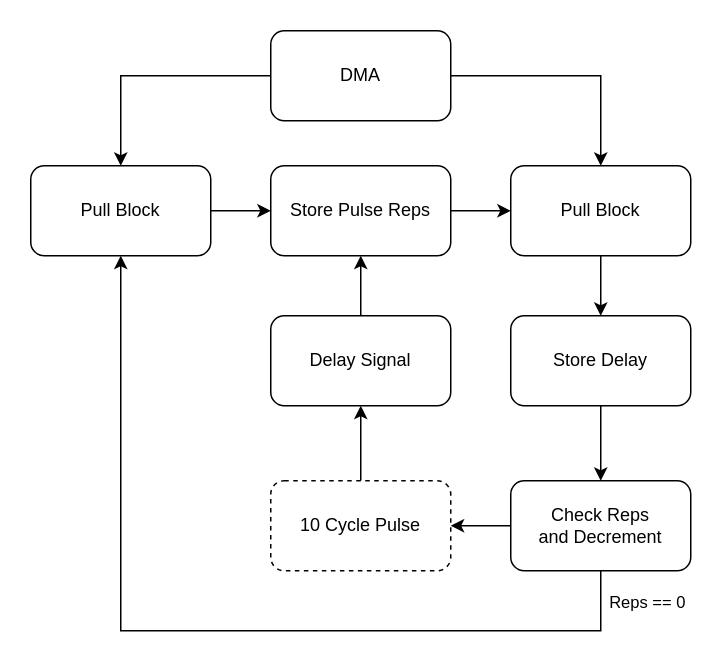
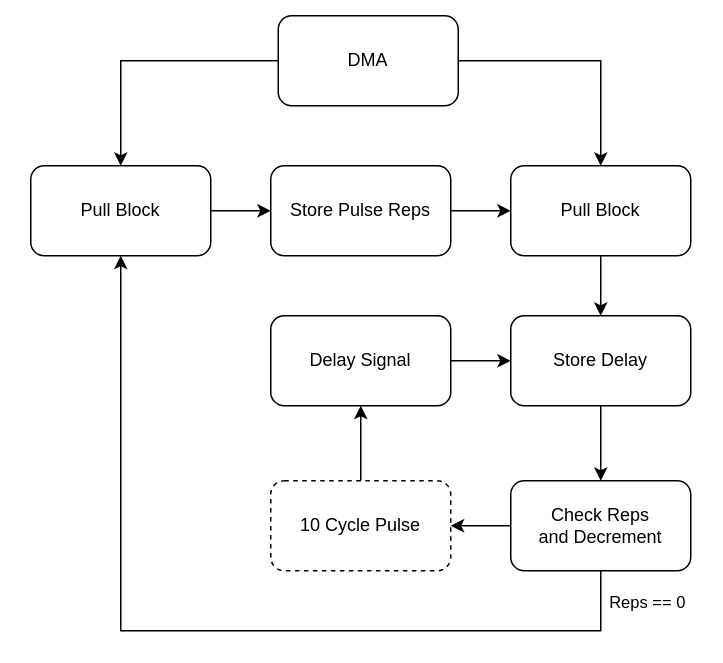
node "DMA": moved (361, 76) -> (368, 61)
edge "Delay Signal" -> "Store Pulse Reps": now "Delay Signal" -> "Store Delay"
